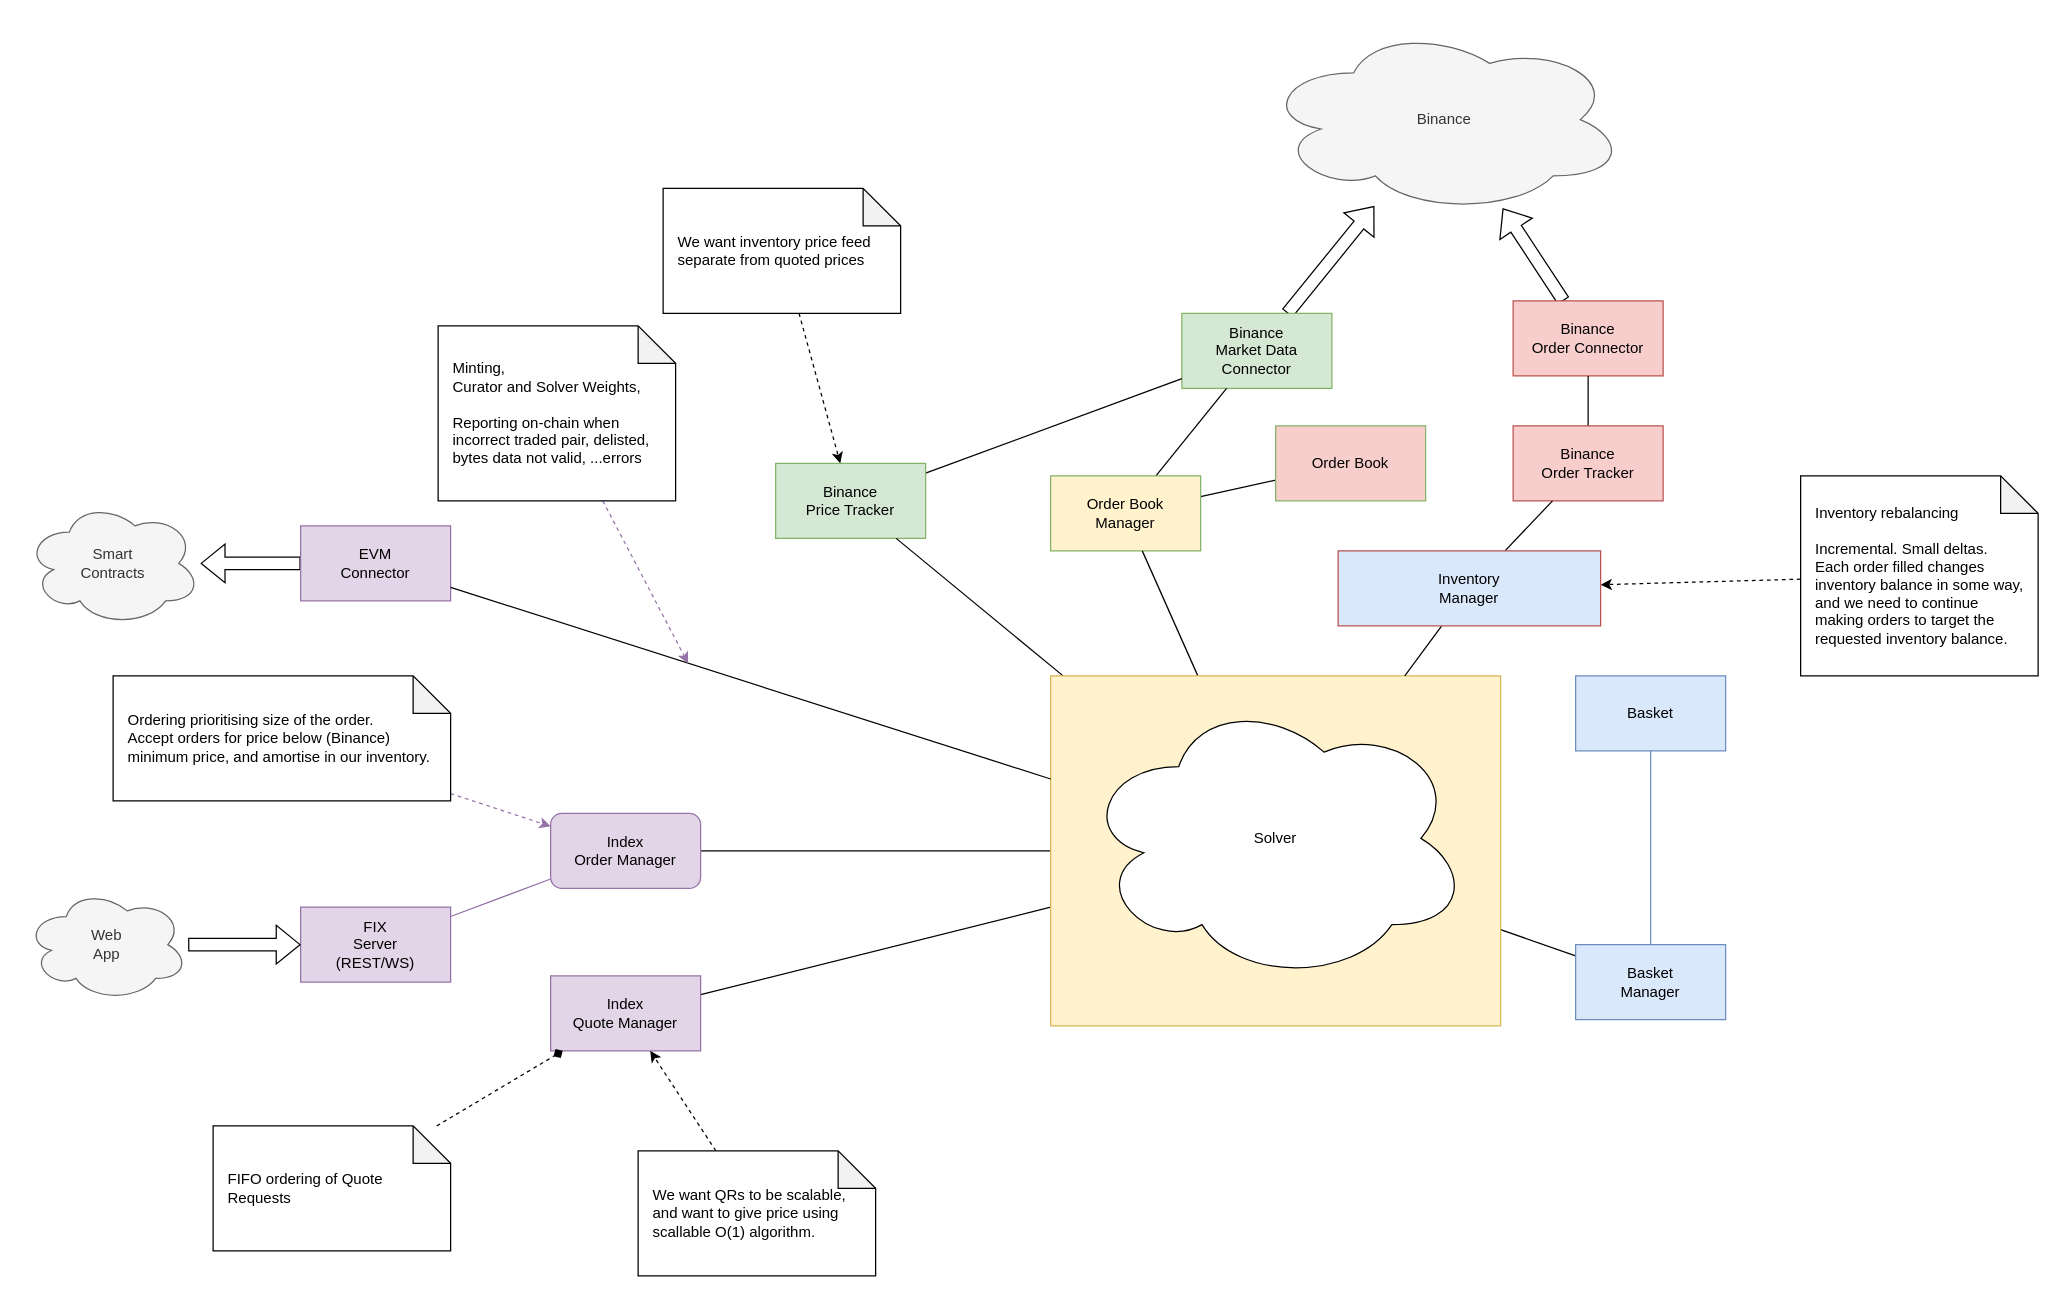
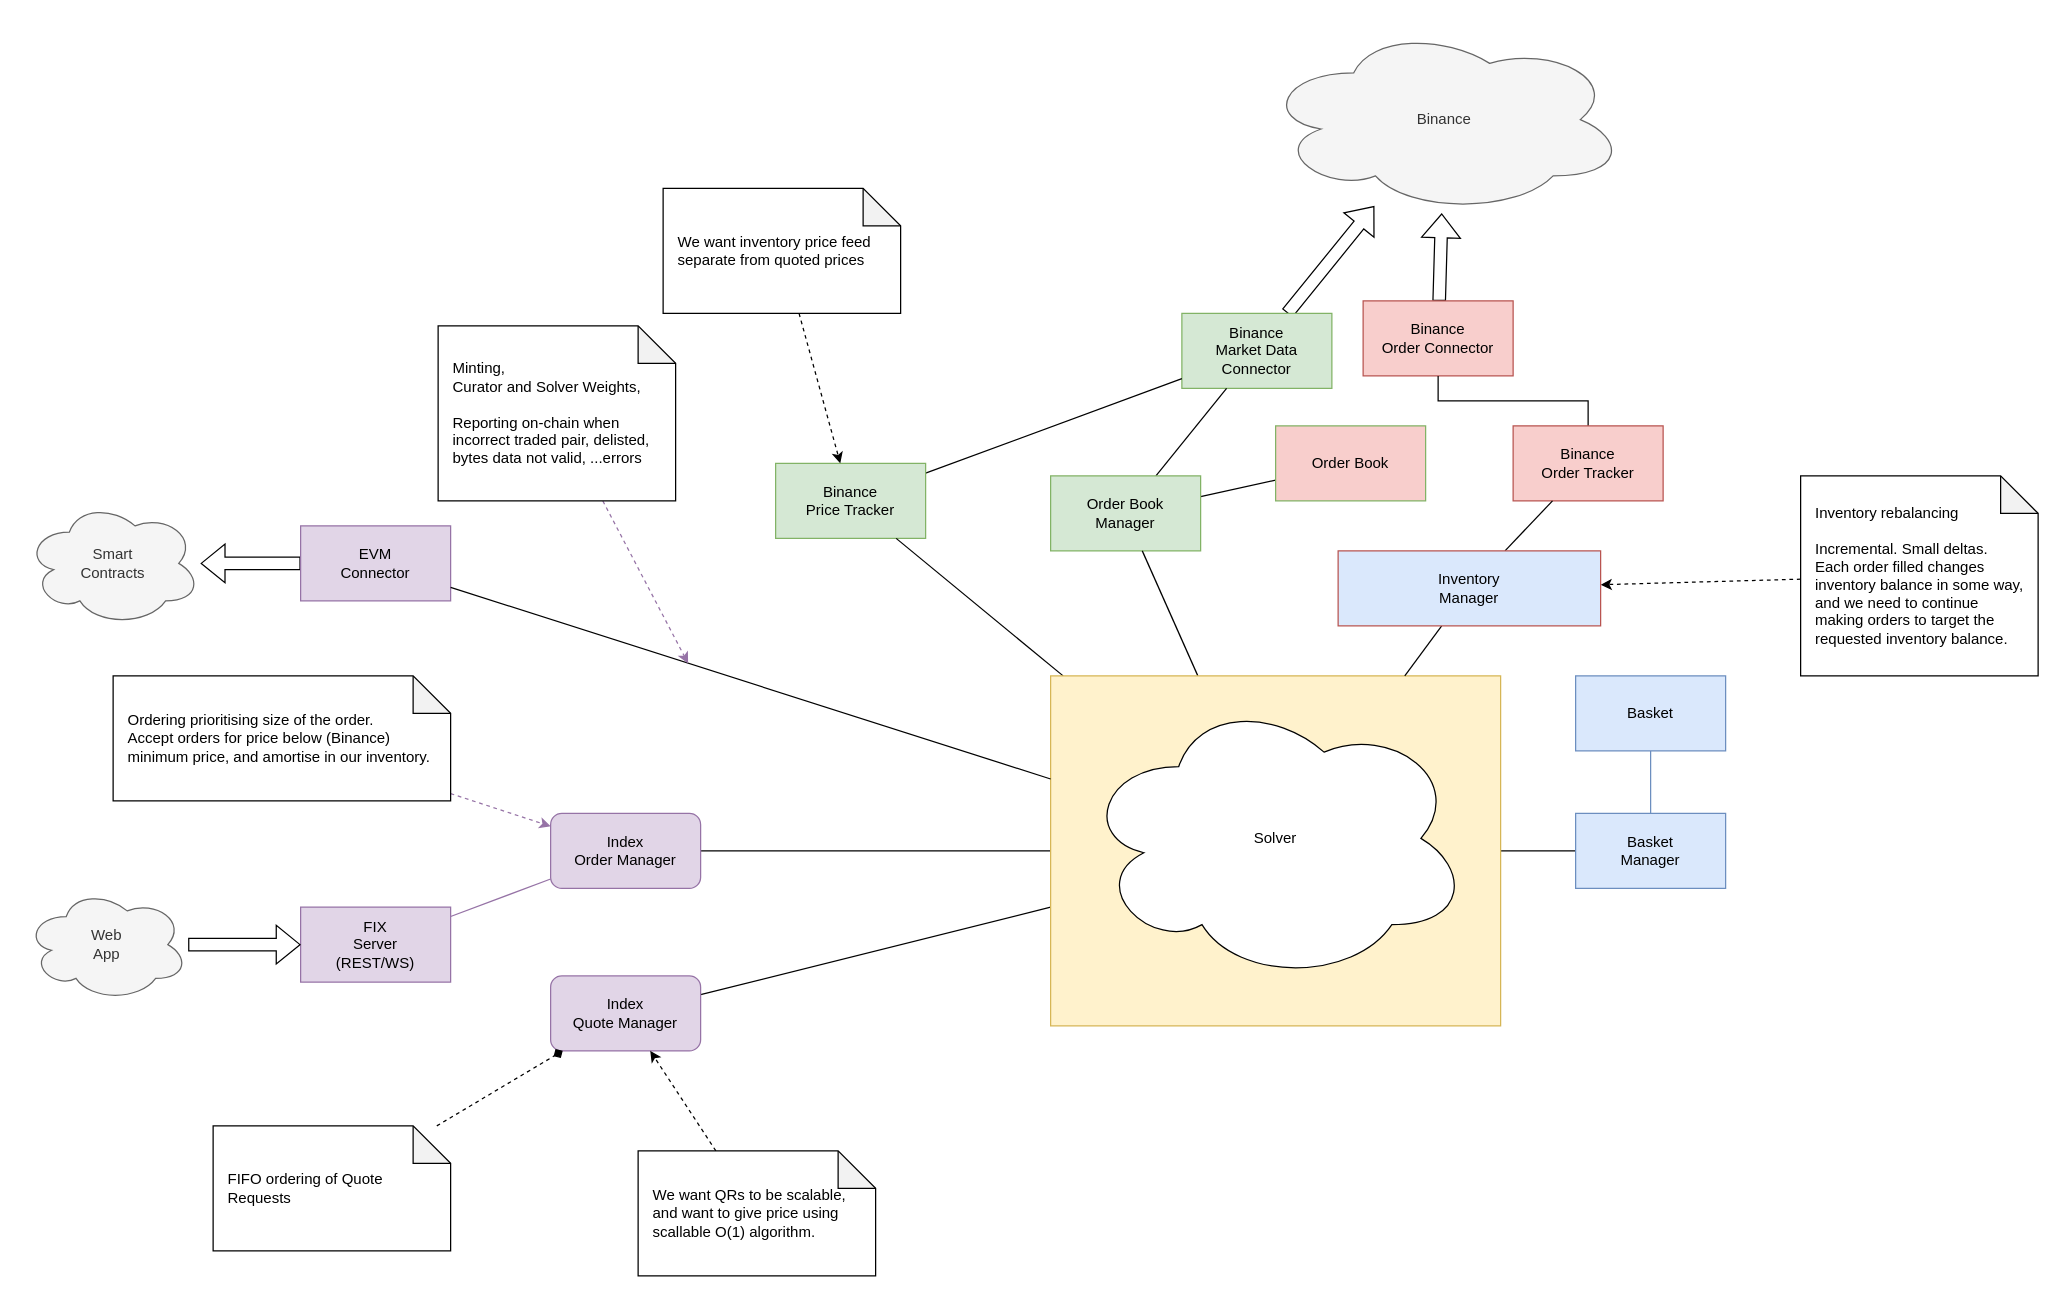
node "Binance Order Connector": moved (1588, 338) -> (1438, 338)
node "Order Book Manager": fillcolor #fff2cc -> #d5e8d4
node "Basket Manager": moved (1651, 982) -> (1651, 851)
node "Index Quote Manager": shape rectangle -> rounded rectangle
